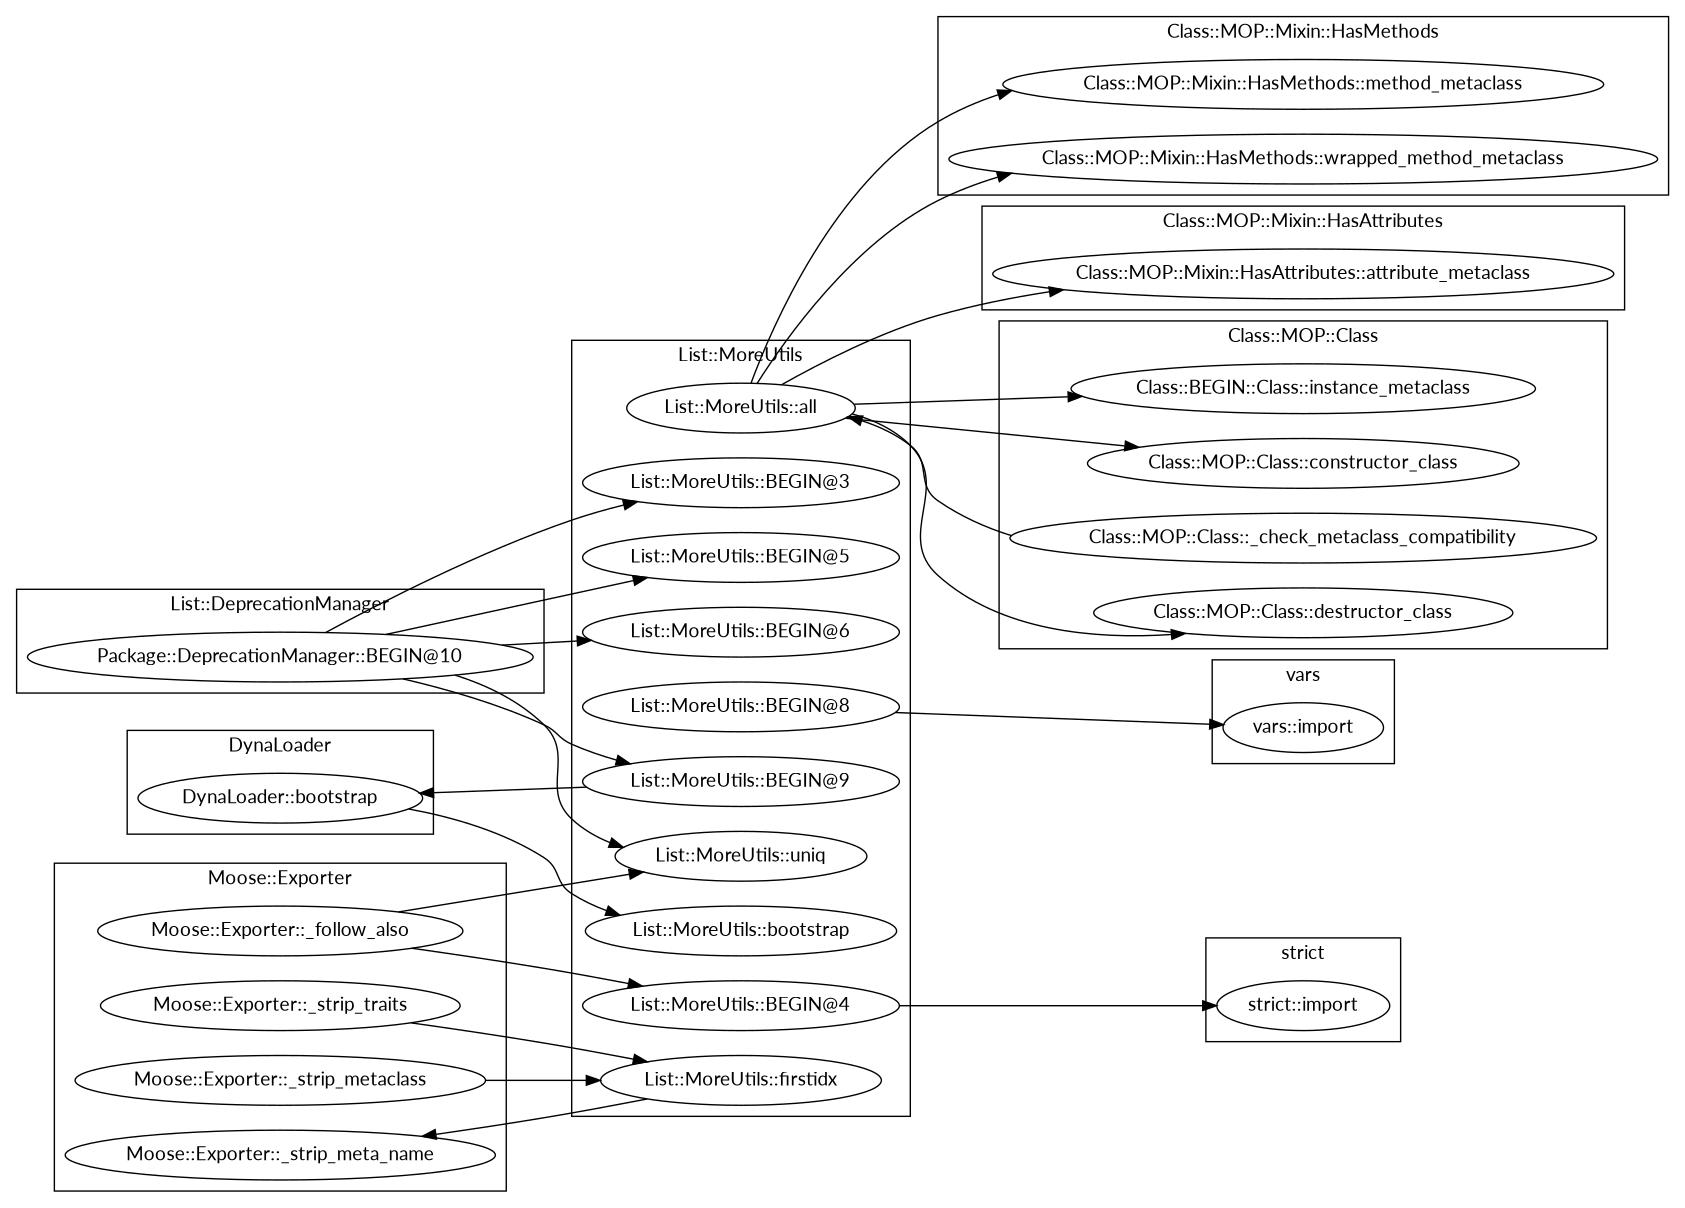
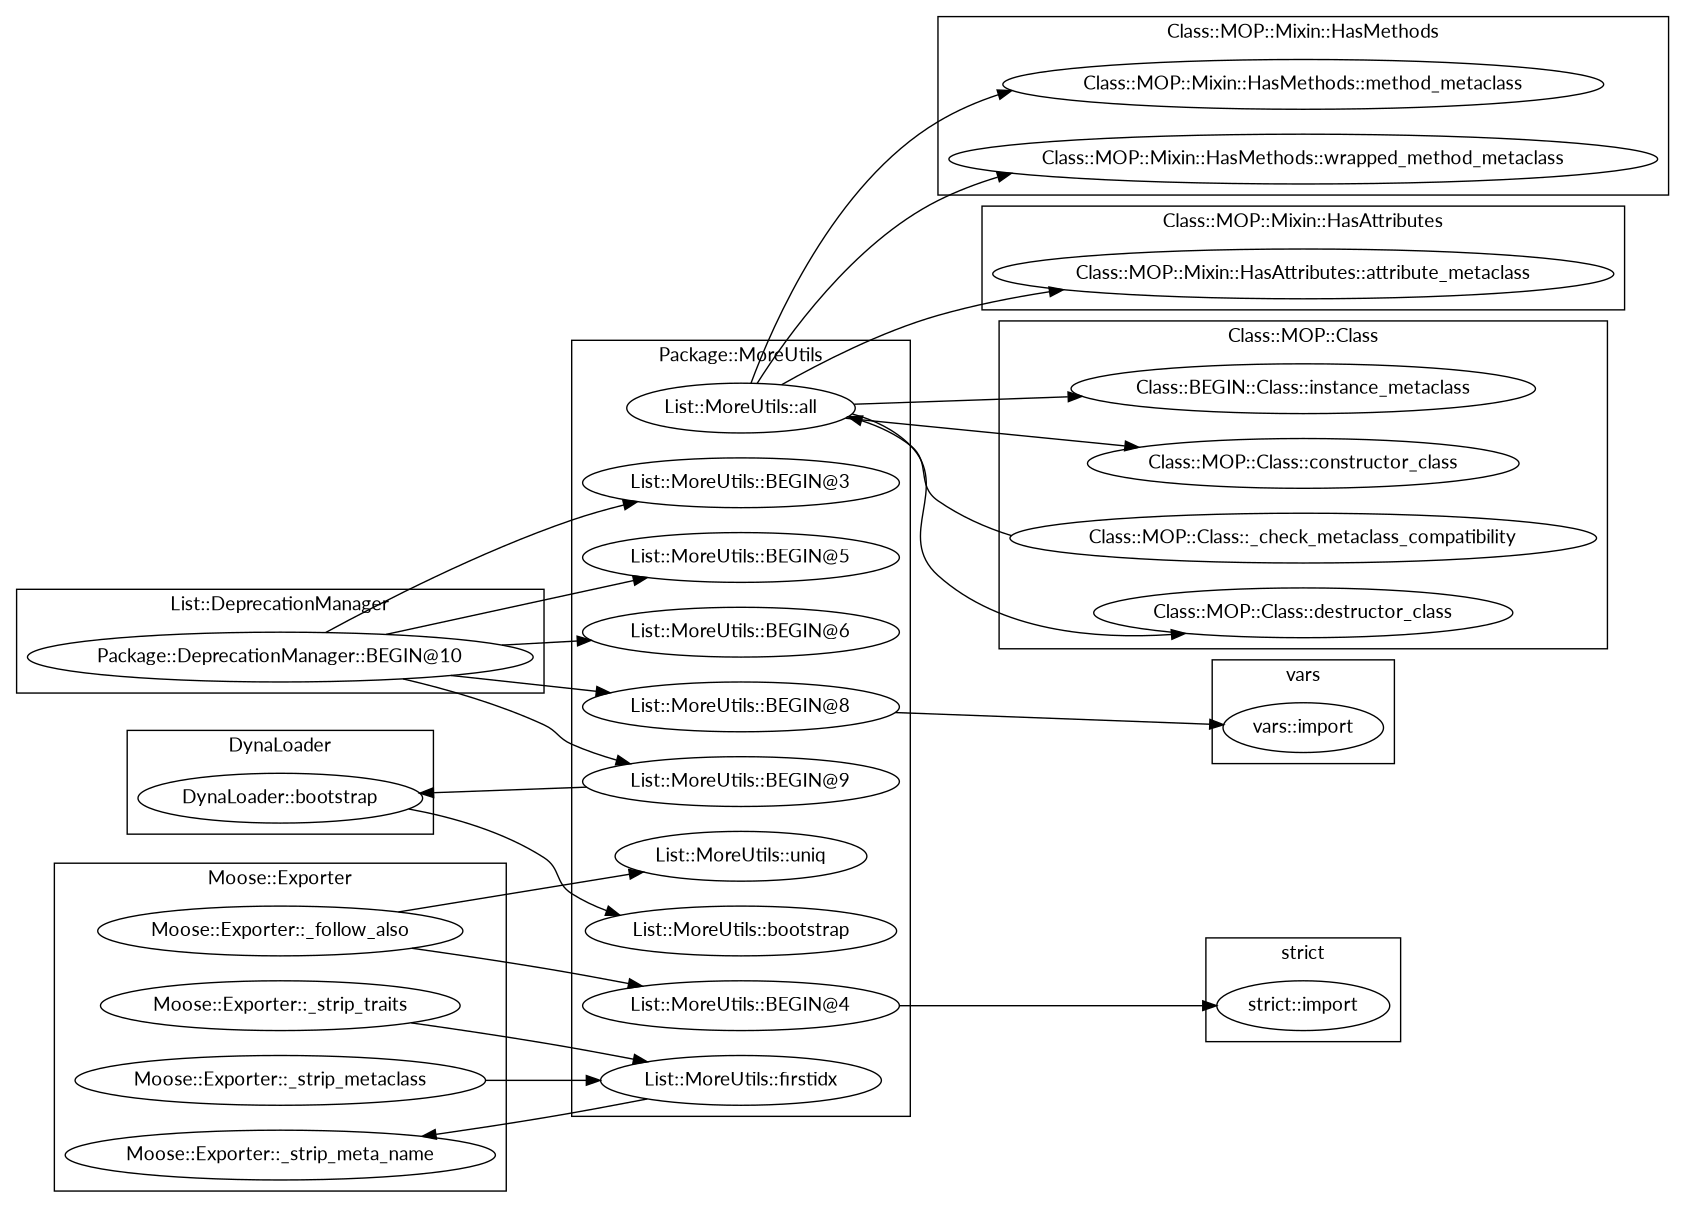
cluster "List::MoreUtils": label "List::MoreUtils" -> "Package::MoreUtils"
edge "Package::DeprecationManager::BEGIN@10" -> "List::MoreUtils::uniq": now "Package::DeprecationManager::BEGIN@10" -> "List::MoreUtils::BEGIN@8"
